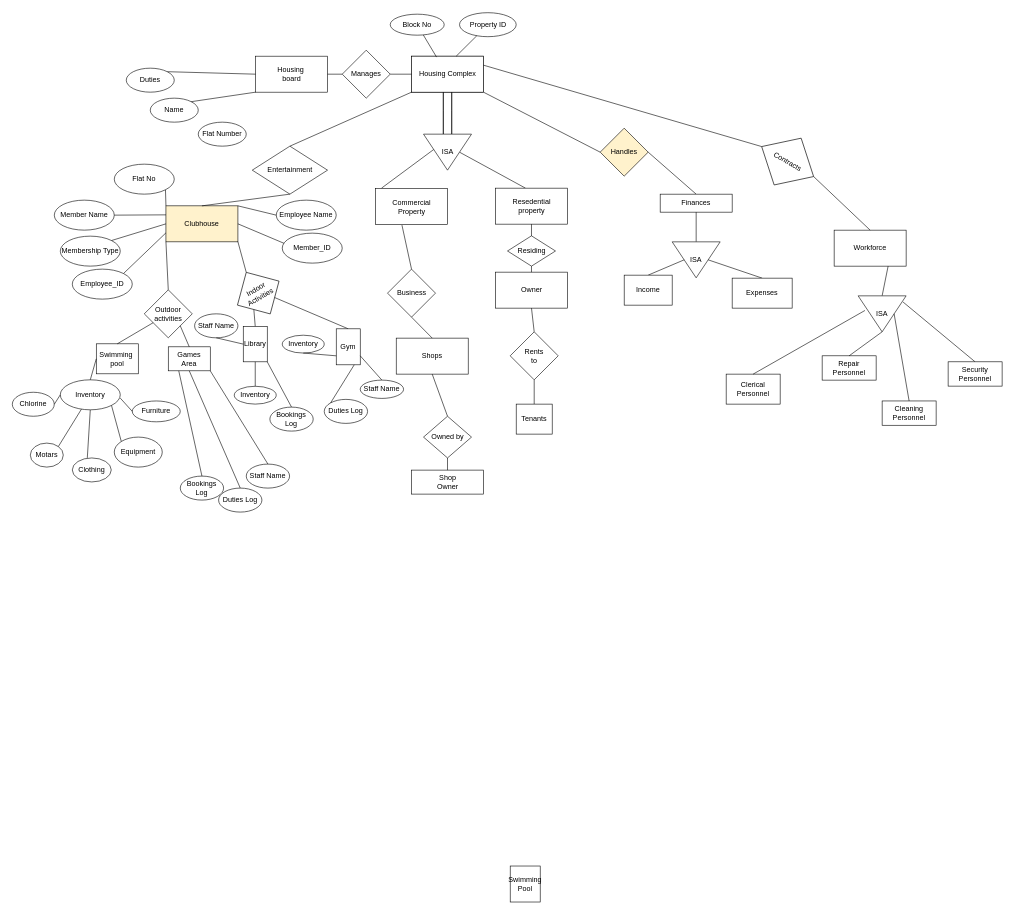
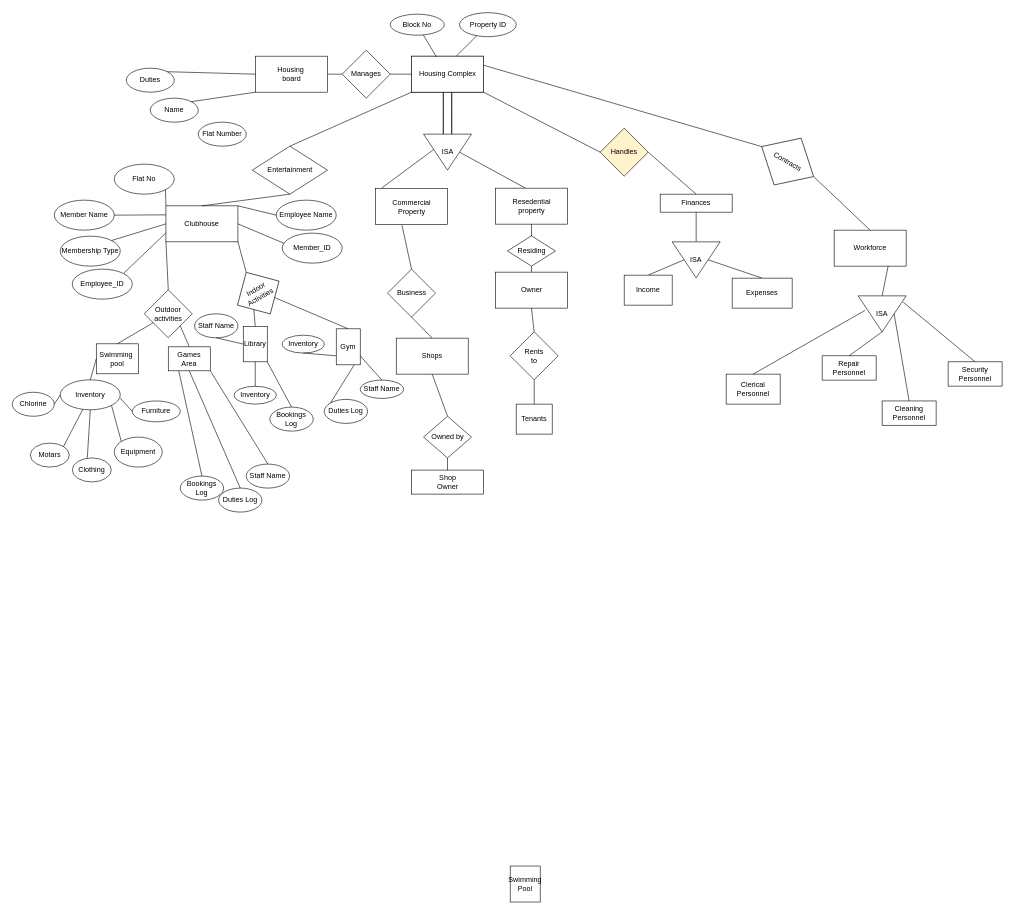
node "Clubhouse": fillcolor #fff2cc -> #ffffff
node "Motars": size 33x24 -> 39x24
